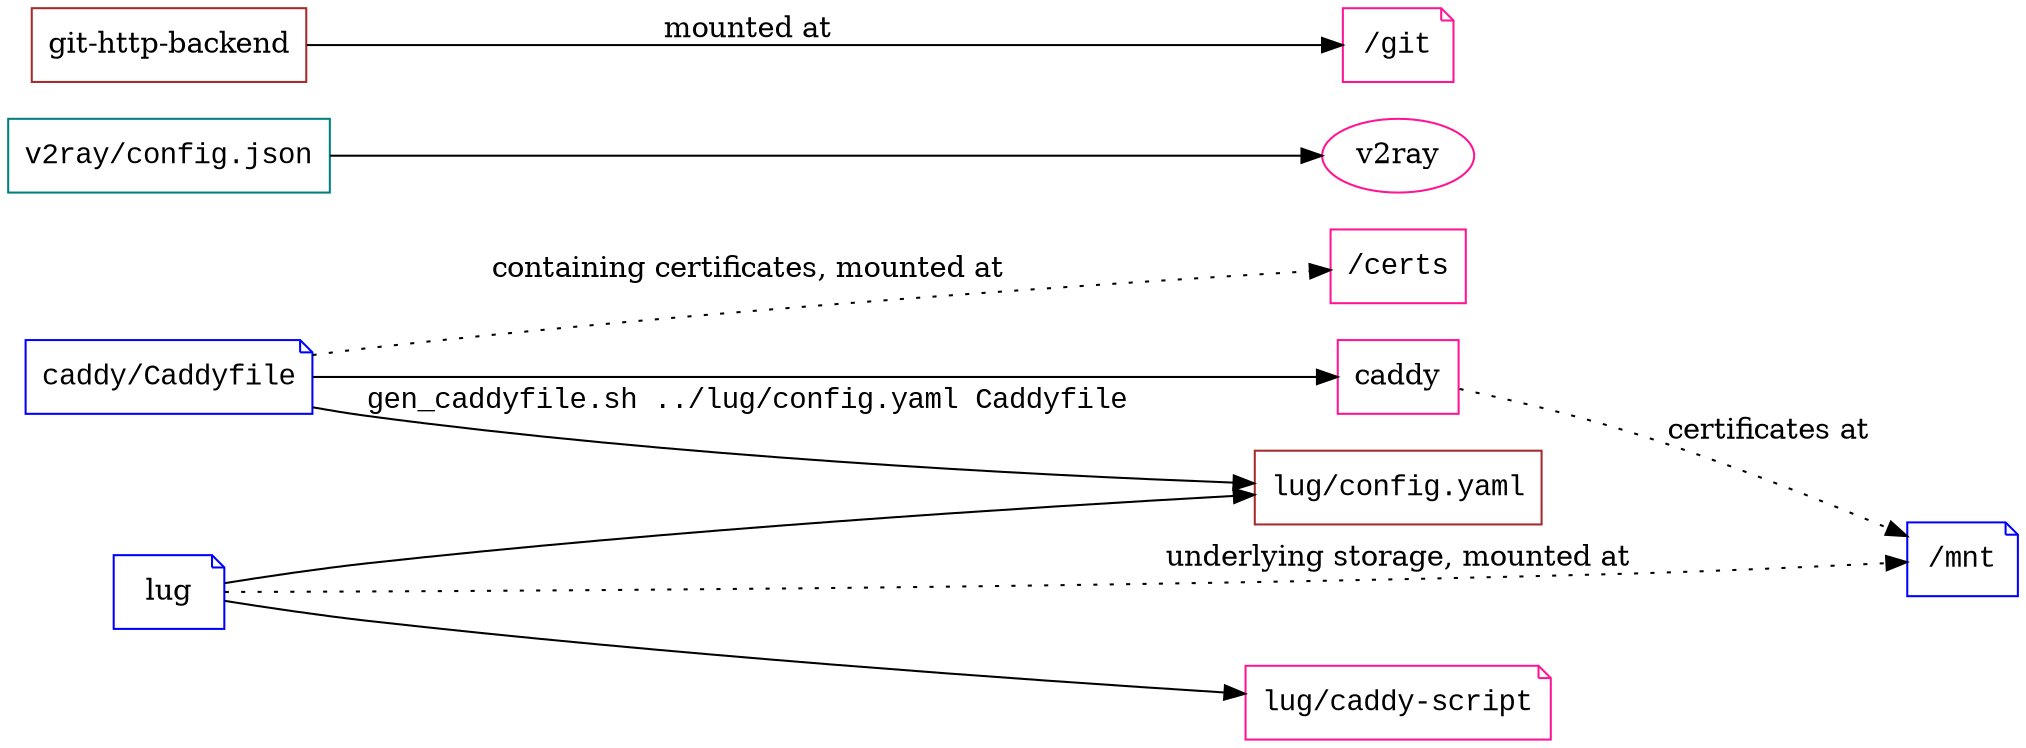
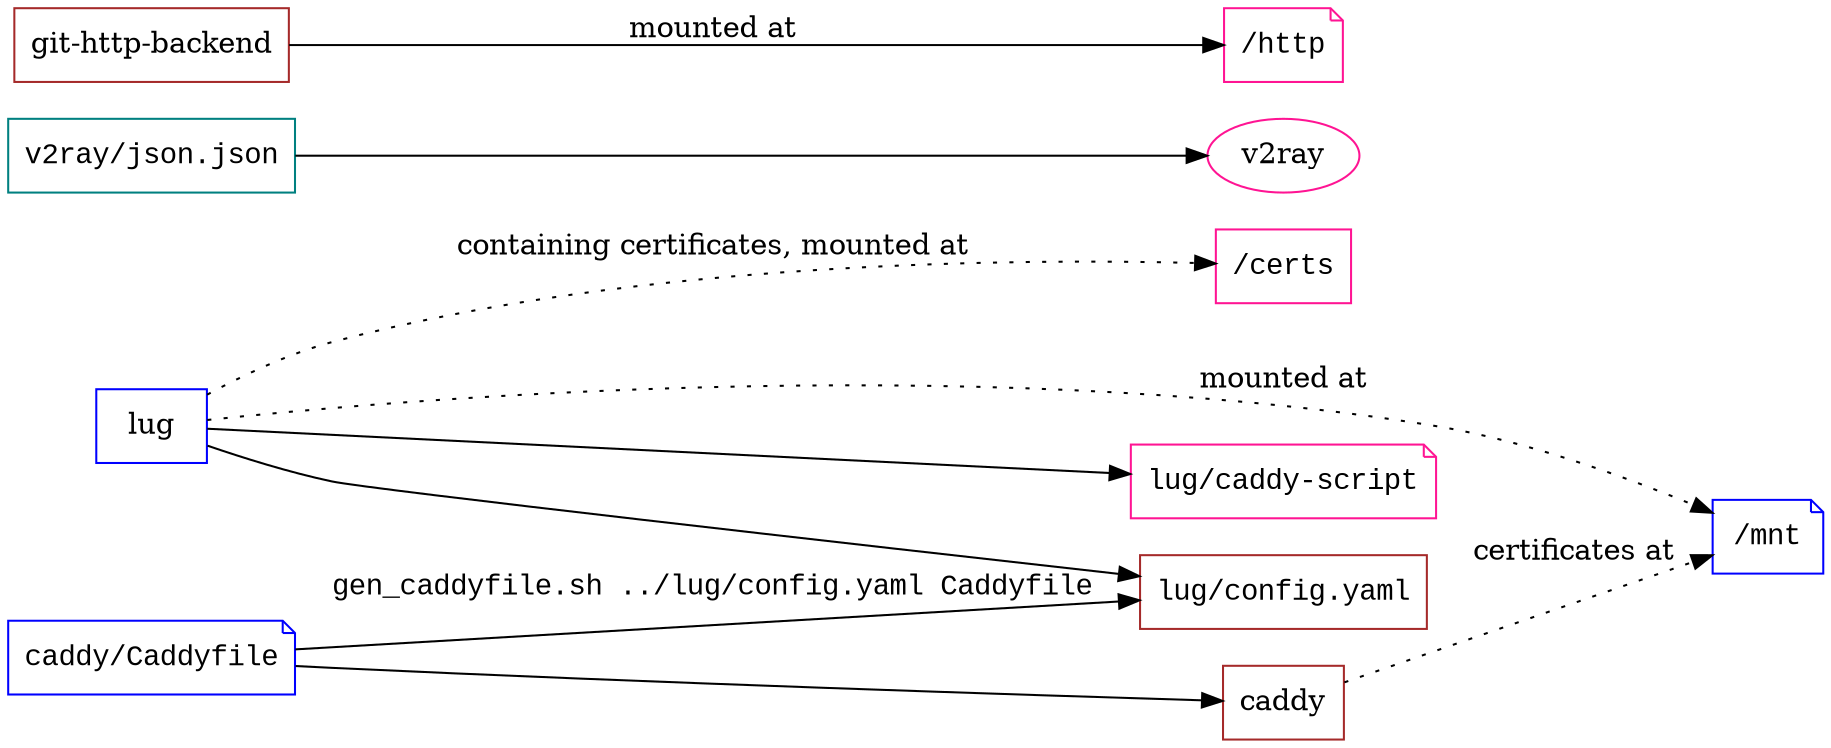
node "/git": label "/git" -> "/http"
node "v2ray/config.json": label "v2ray/config.json" -> "v2ray/json.json"
edge "caddy/Caddyfile" -> "/certs": now "lug" -> "/certs"
node "caddy": color deeppink -> brown
edge "lug" -> "/mnt": label "underlying storage, mounted at" -> "mounted at"
node "lug": shape note -> box
